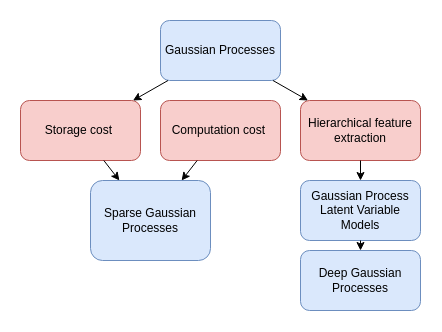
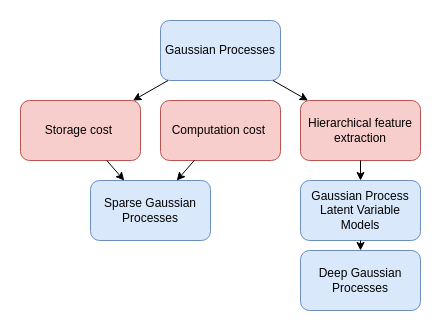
node "Sparse Gaussian Processes": size 120x80 -> 120x60
